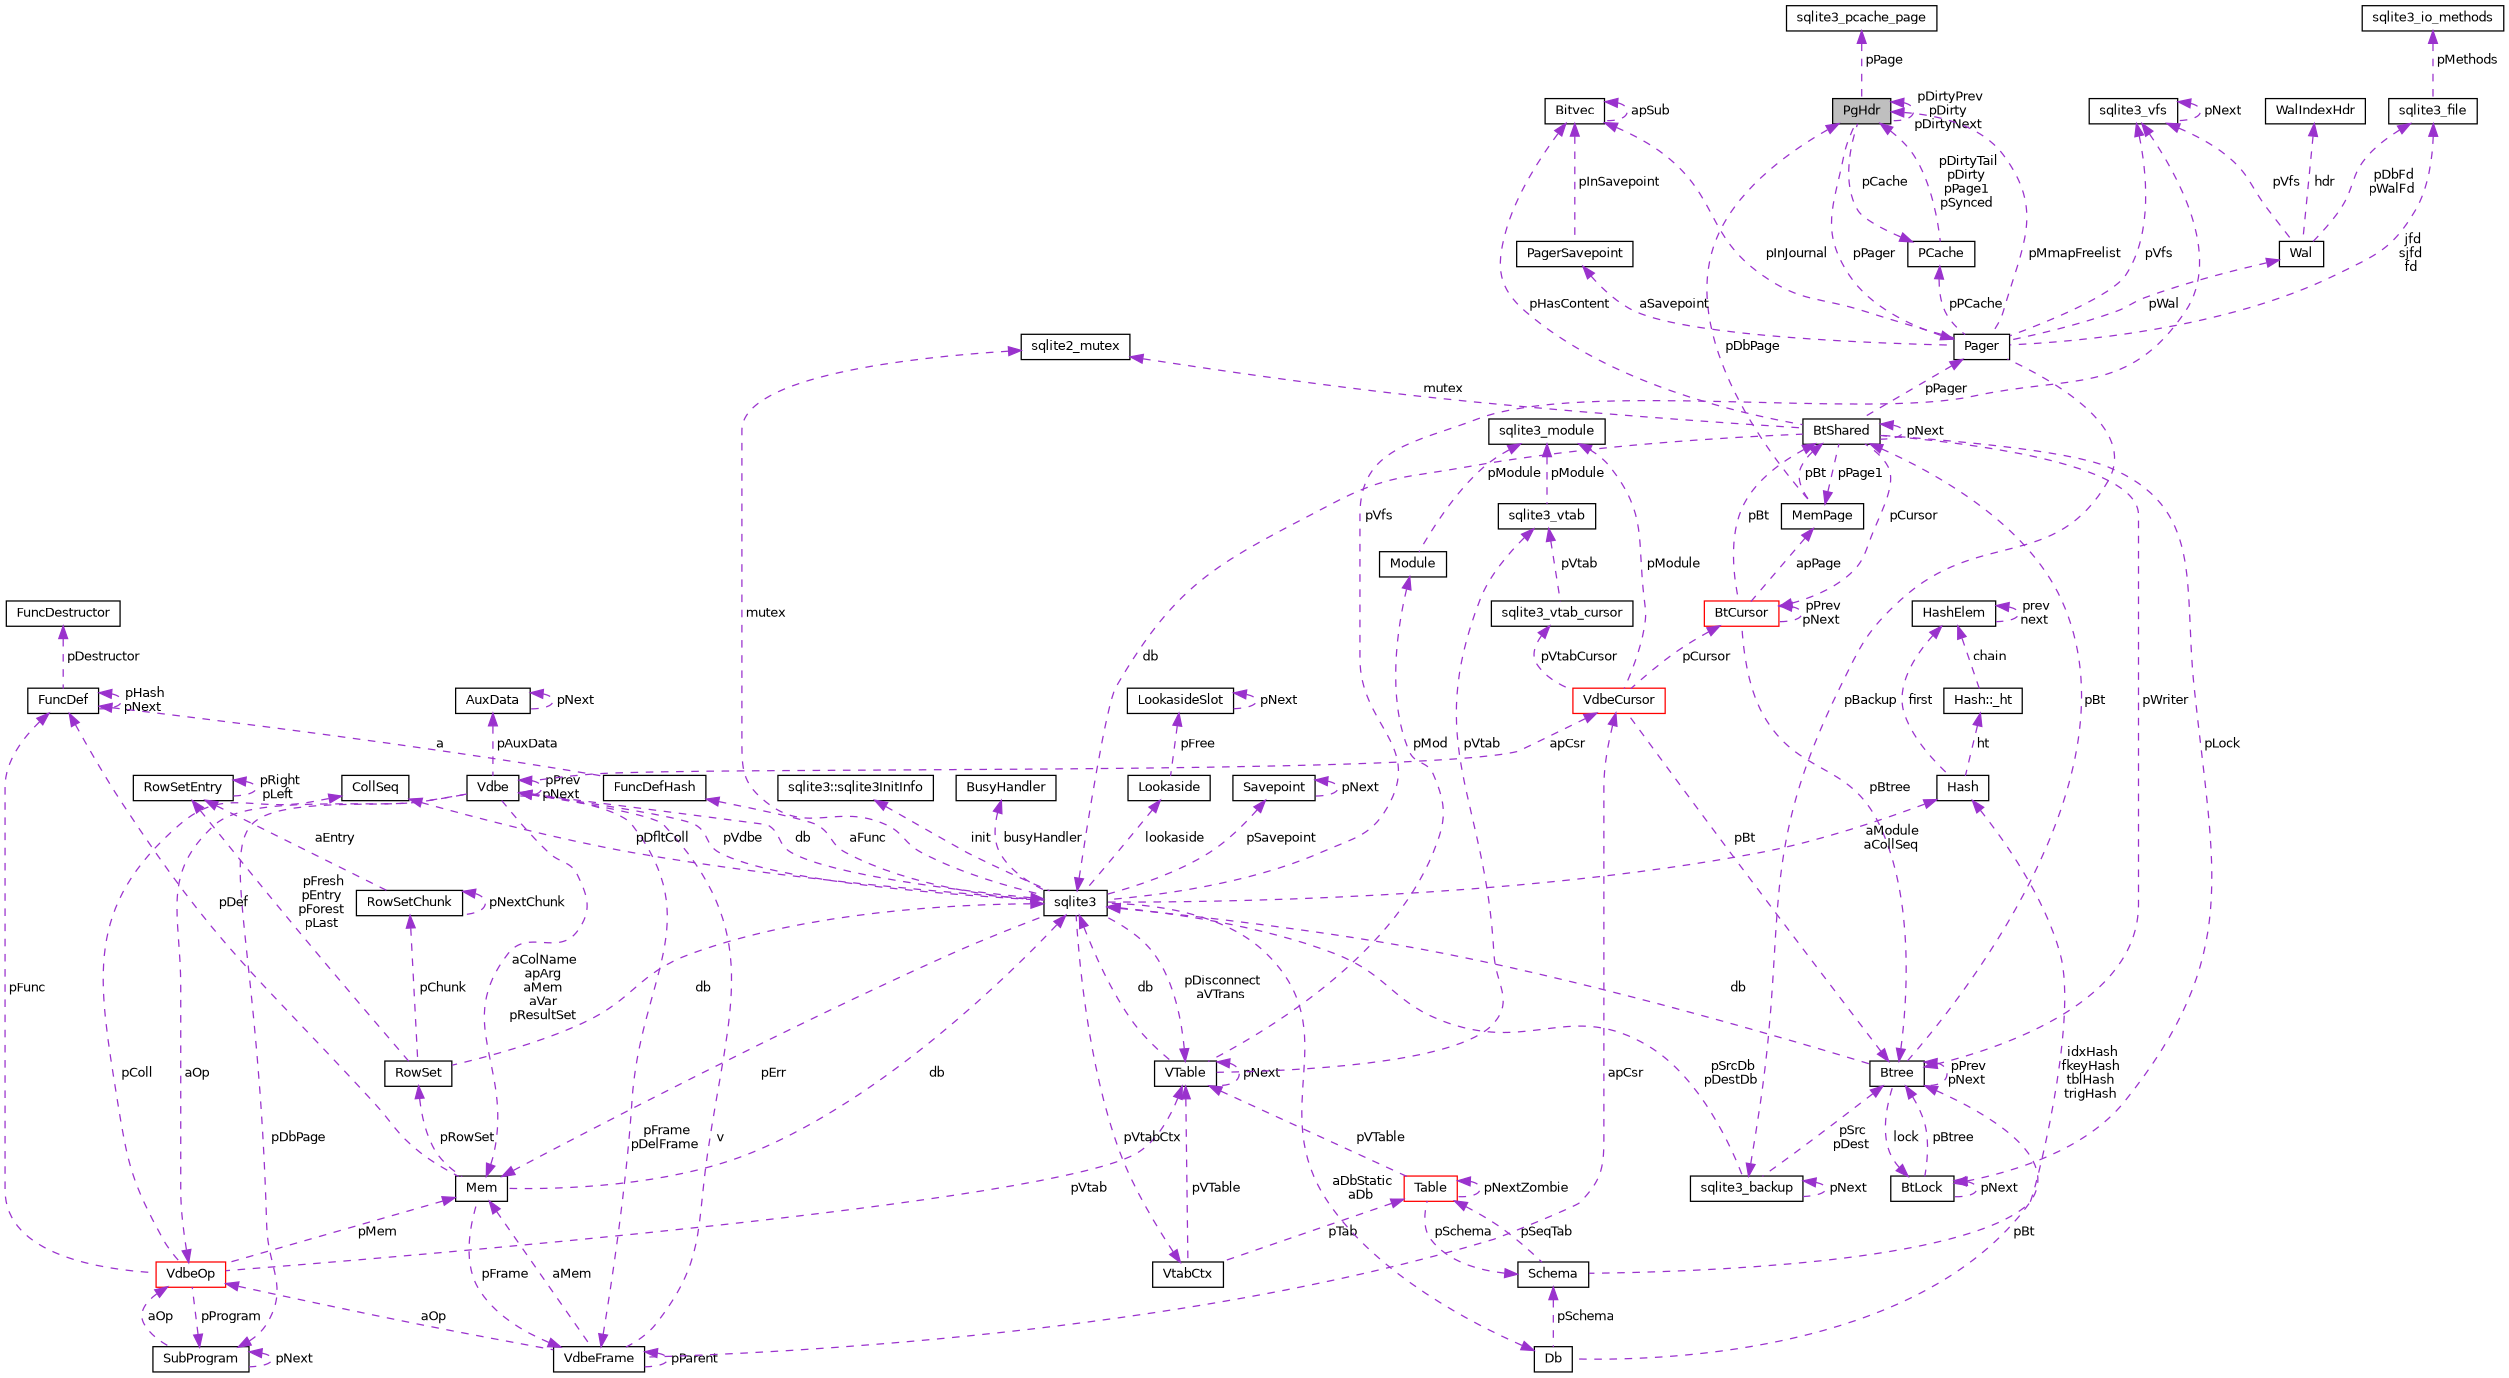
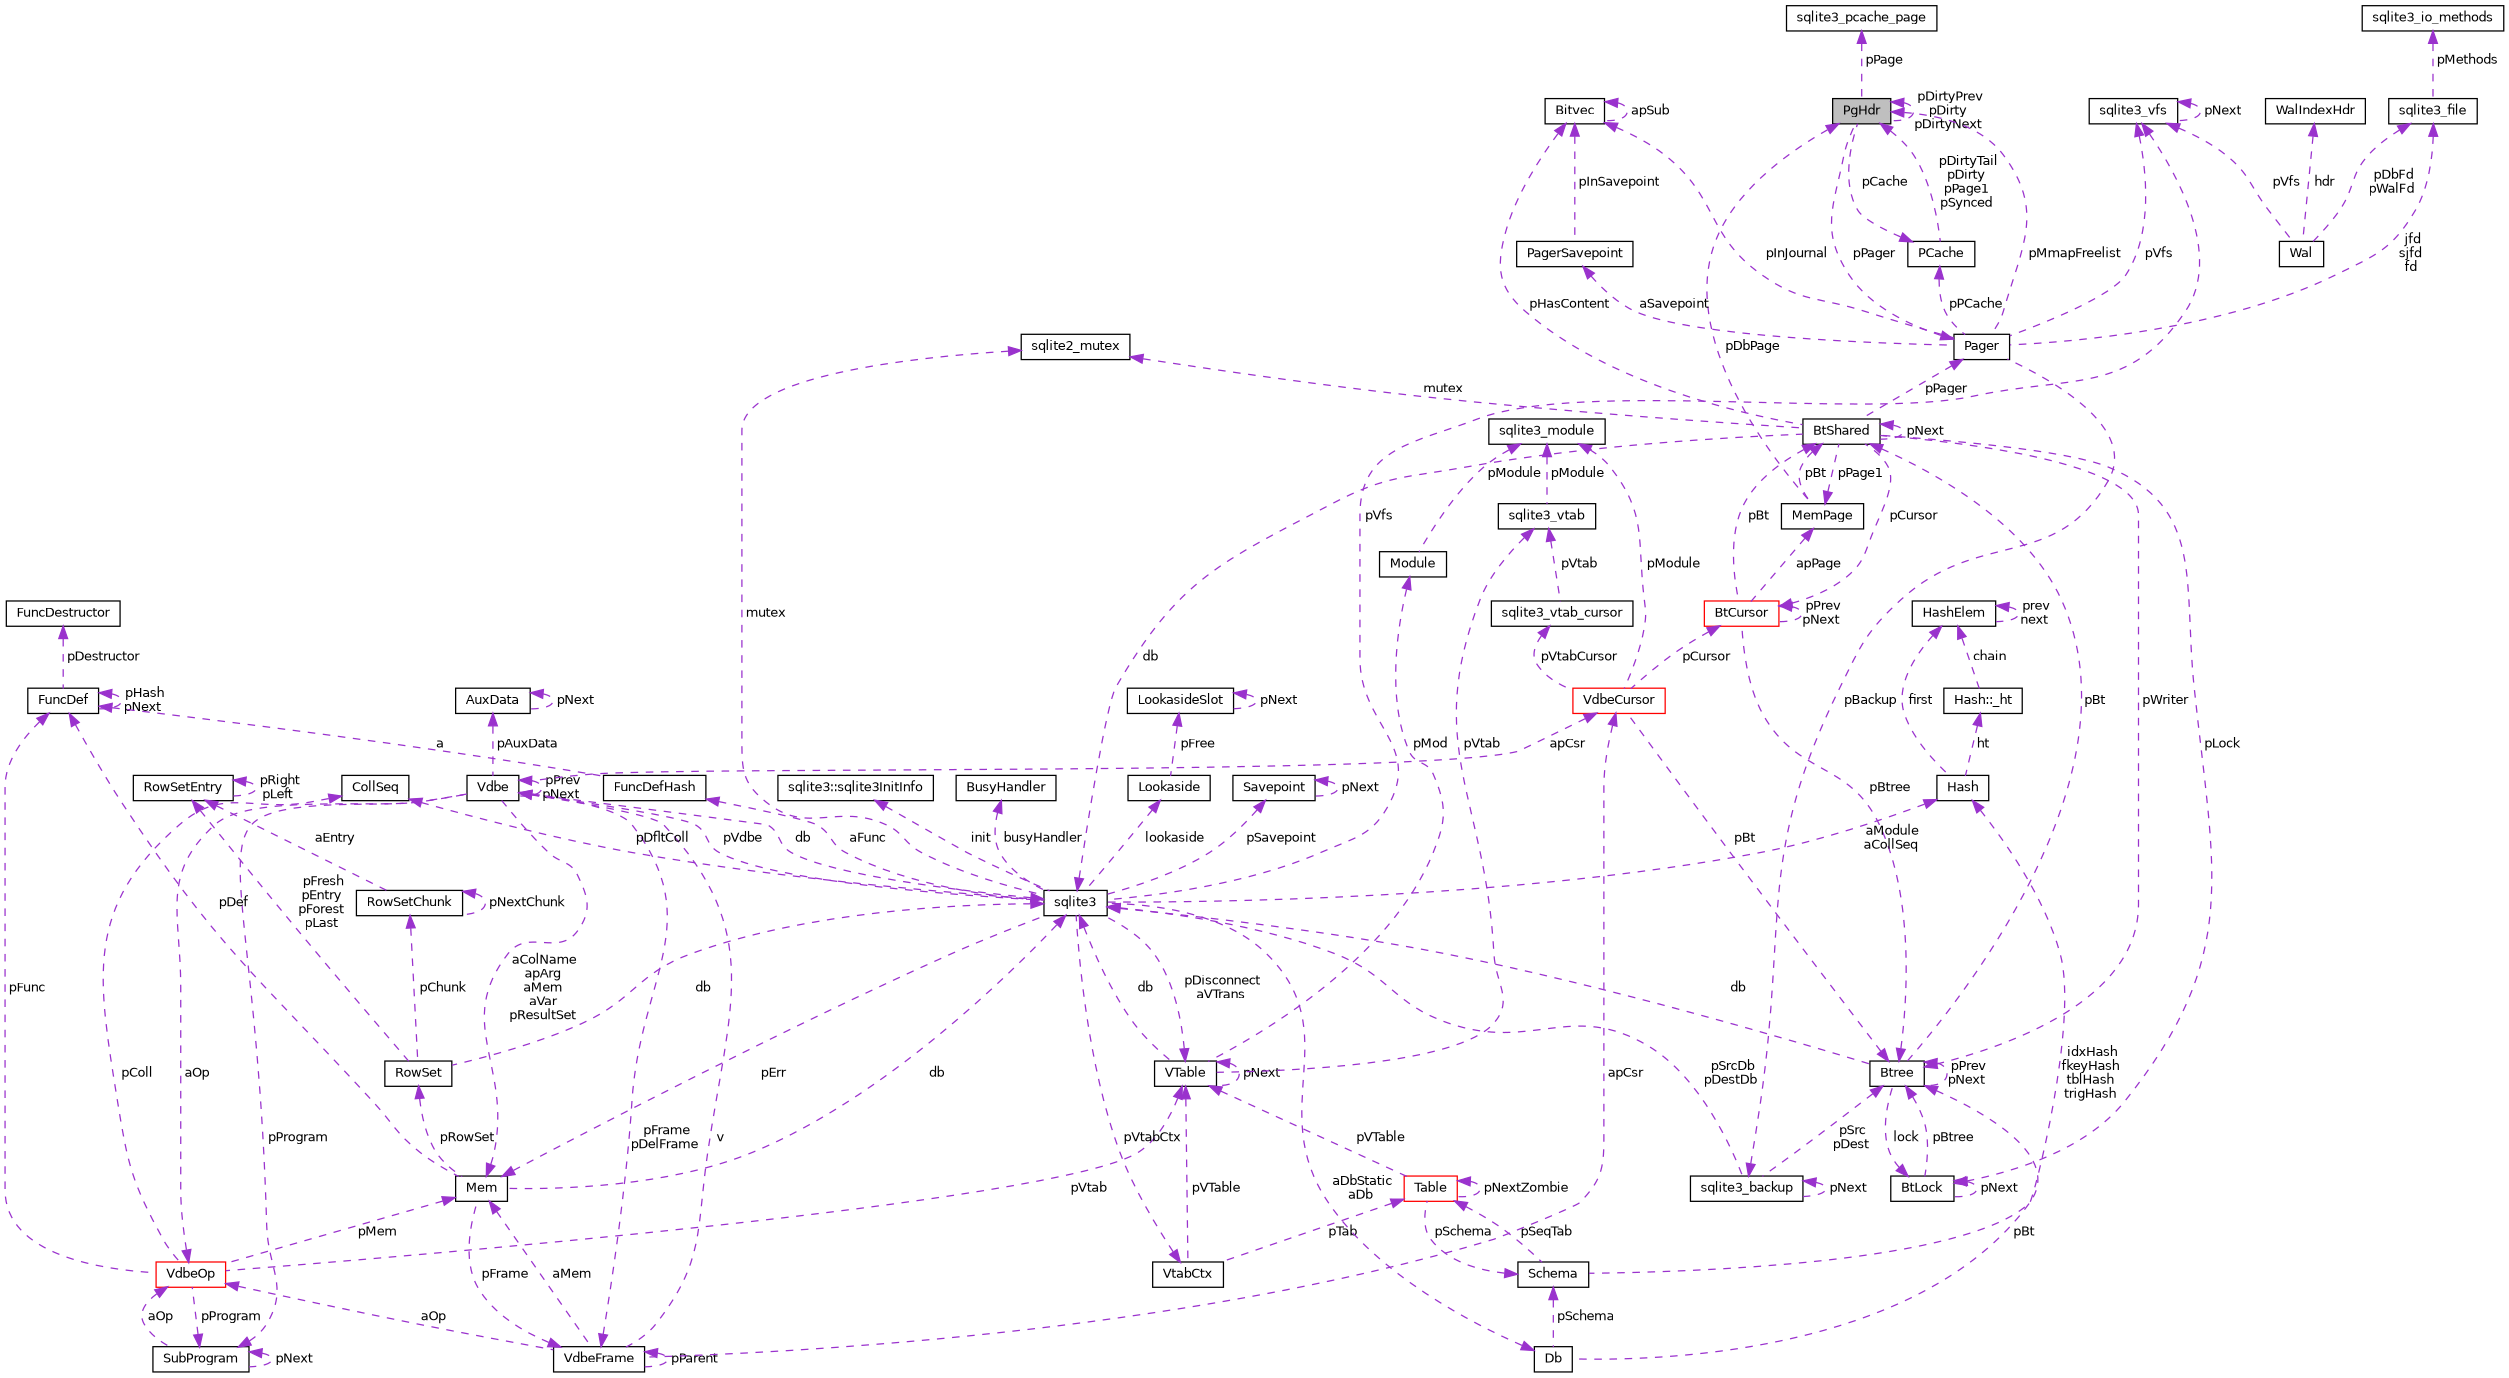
edge "Pager" -> "Wal": removed, label "pWal"
edge "Vdbe" -> "SubProgram": label " pDbPage" -> " pProgram"
